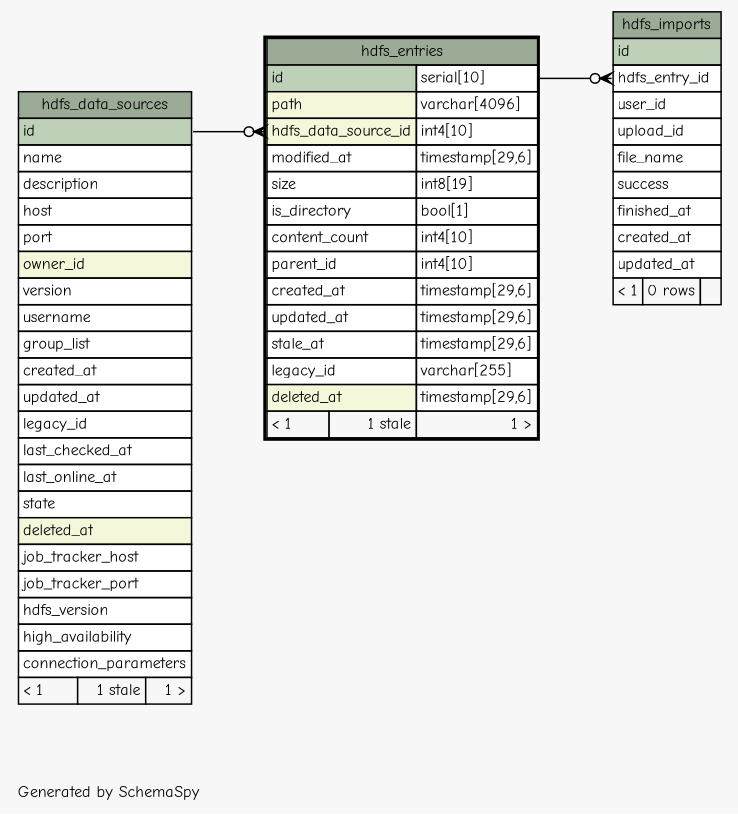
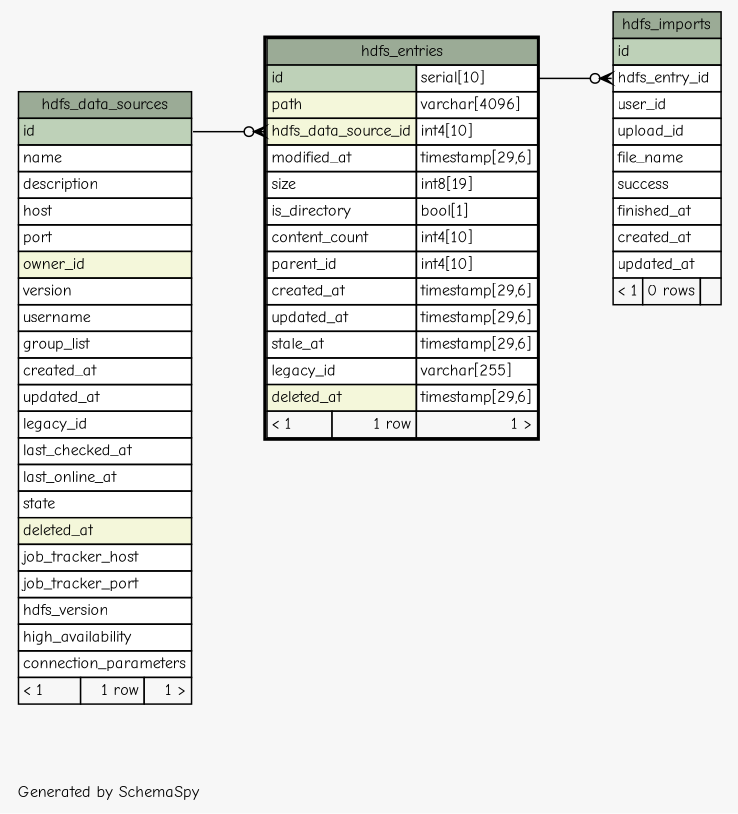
node "hdfs_entries": text "1 stale" -> "1 row"
node "hdfs_data_sources": text "1 stale" -> "1 row"
